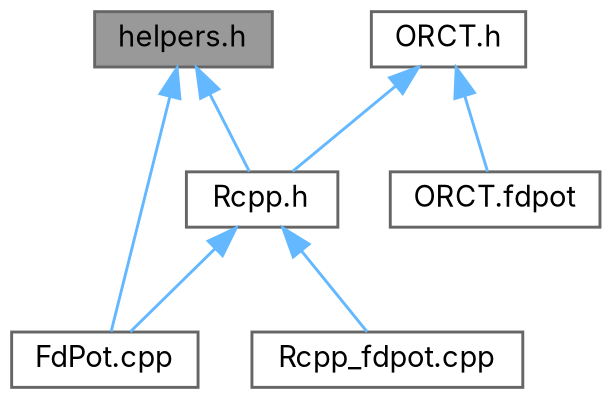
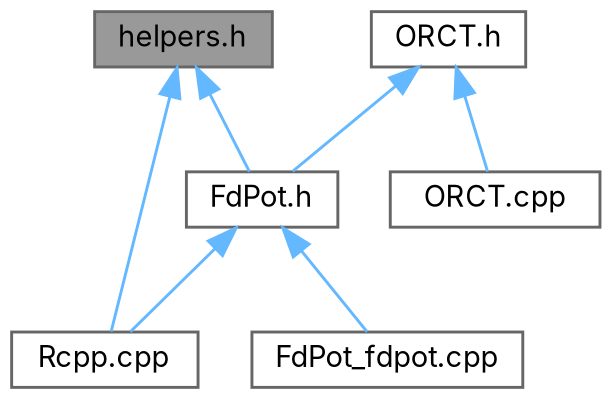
node "Rcpp.h": label "Rcpp.h" -> "FdPot.h"
node "ORCT.fdpot": label "ORCT.fdpot" -> "ORCT.cpp"
node "FdPot.cpp": label "FdPot.cpp" -> "Rcpp.cpp"
node "Rcpp_fdpot.cpp": label "Rcpp_fdpot.cpp" -> "FdPot_fdpot.cpp"
